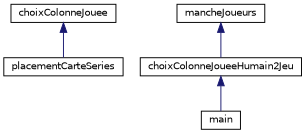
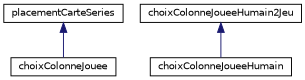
node "mancheJoueurs": removed
edge "placementCarteSeries" -> "choixColonneJouee": reversed
node "main": label "main" -> "choixColonneJoueeHumain"
